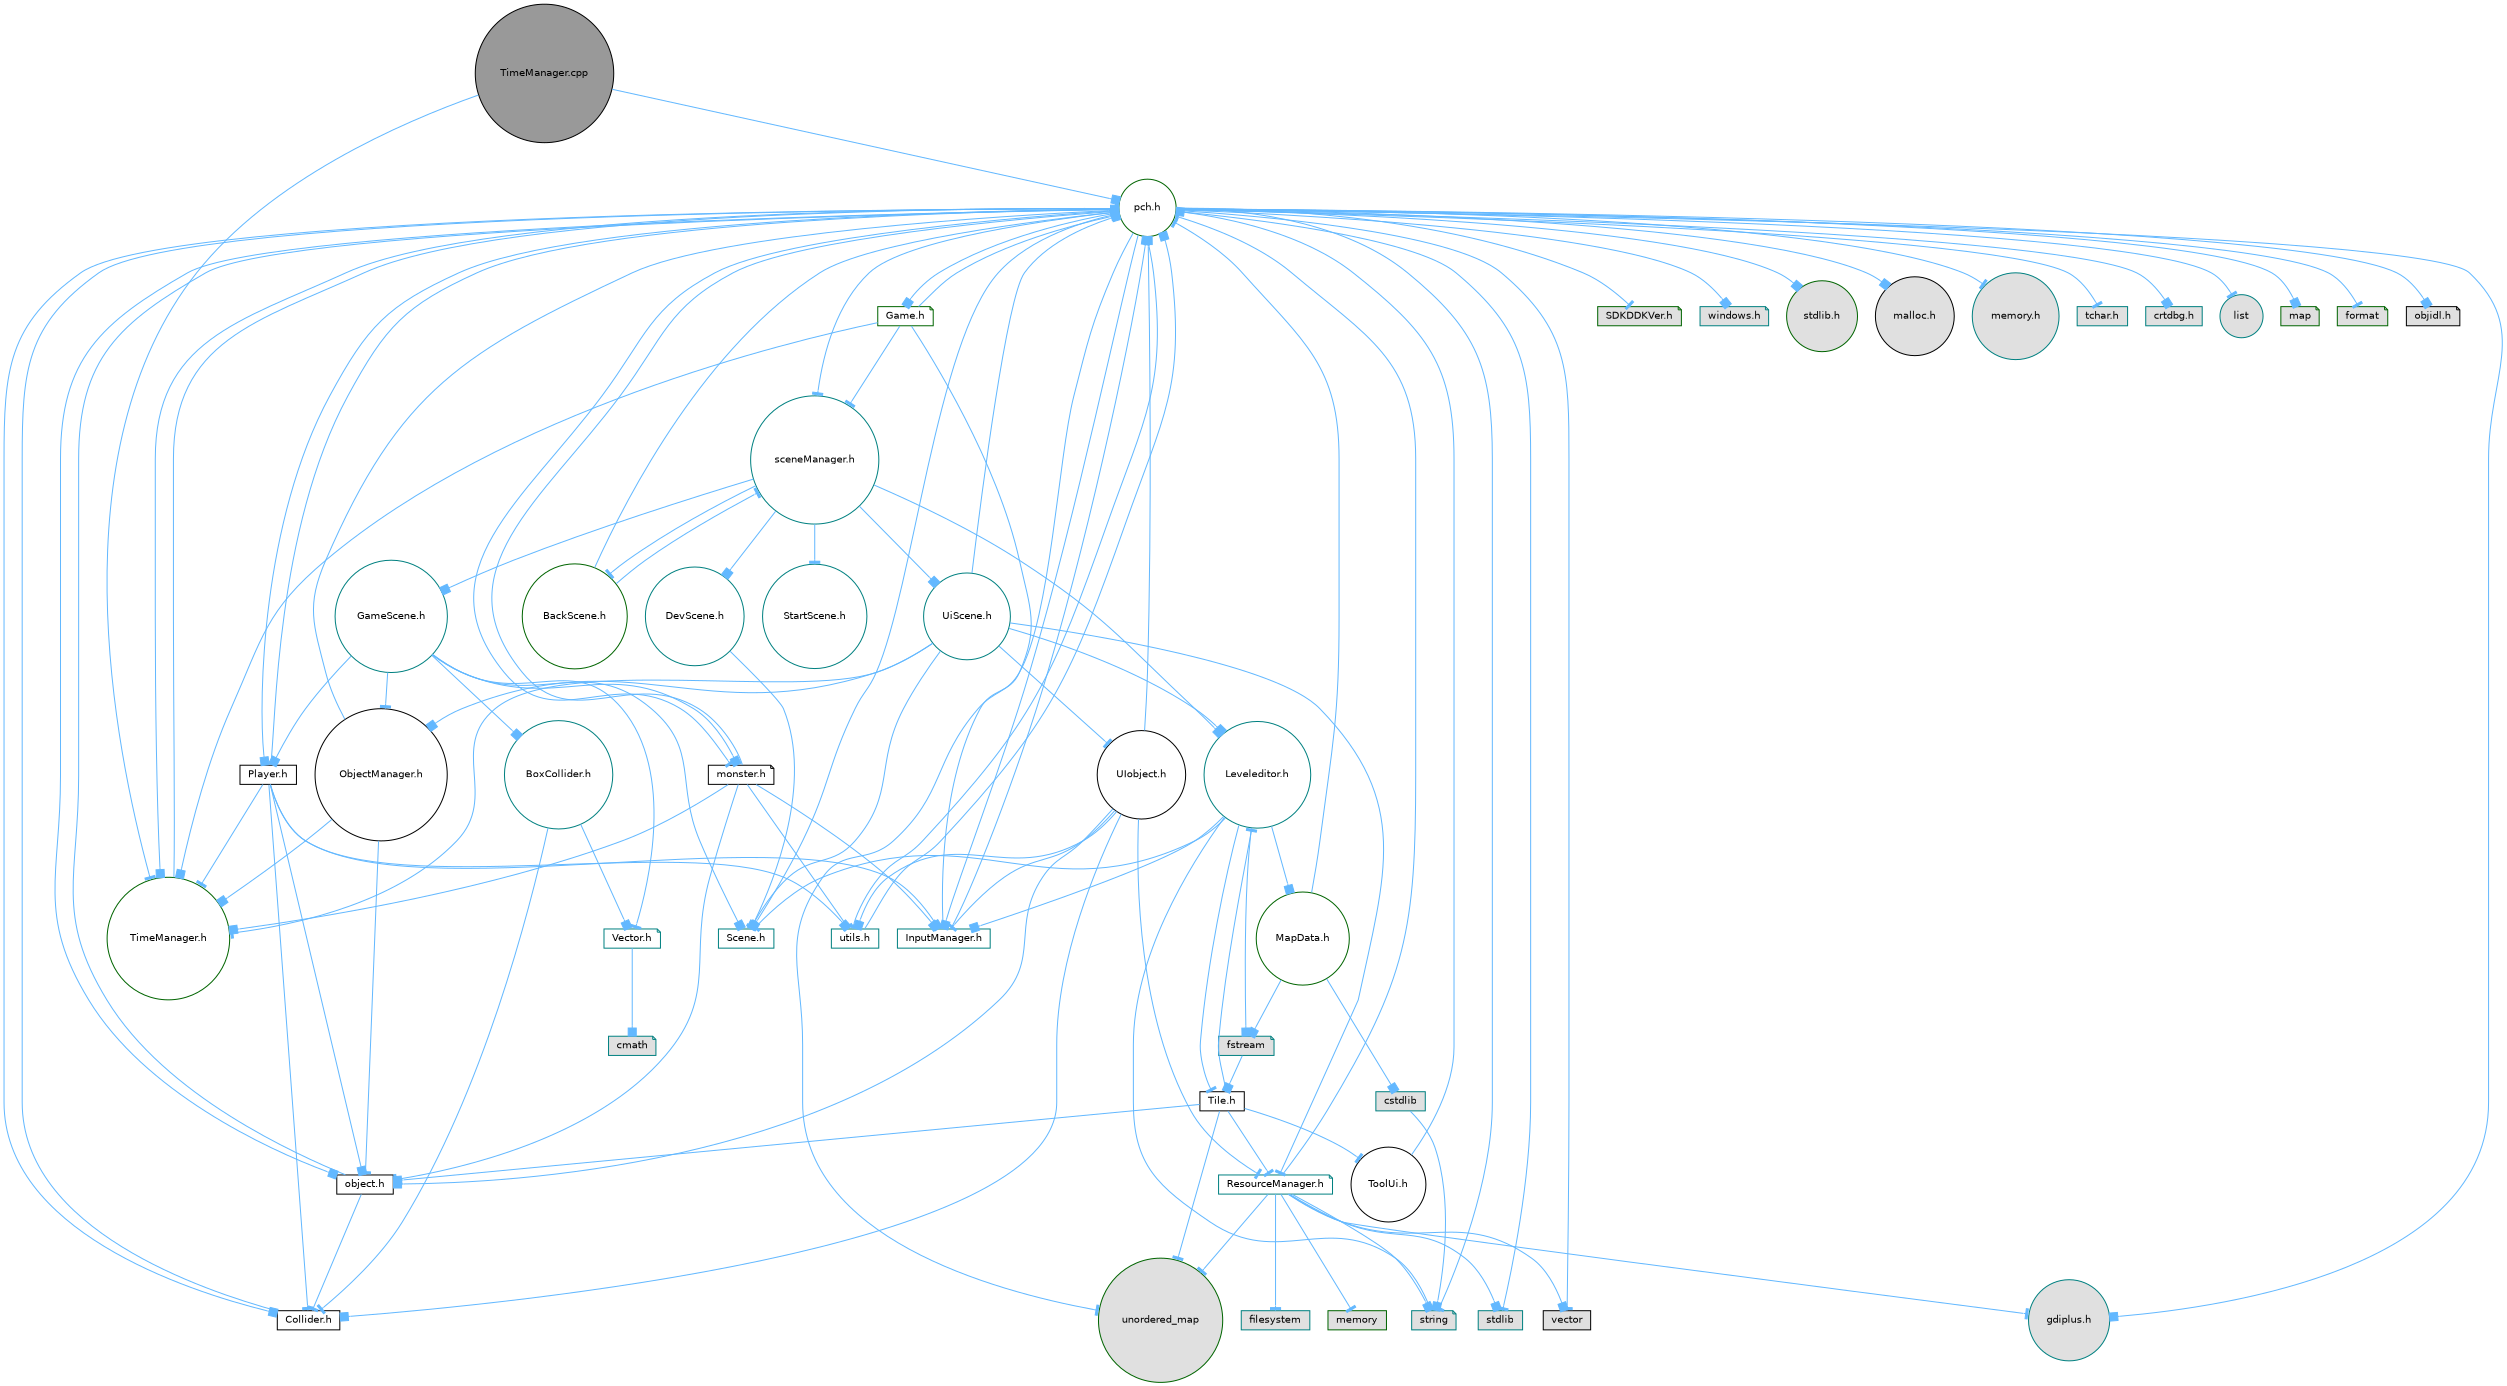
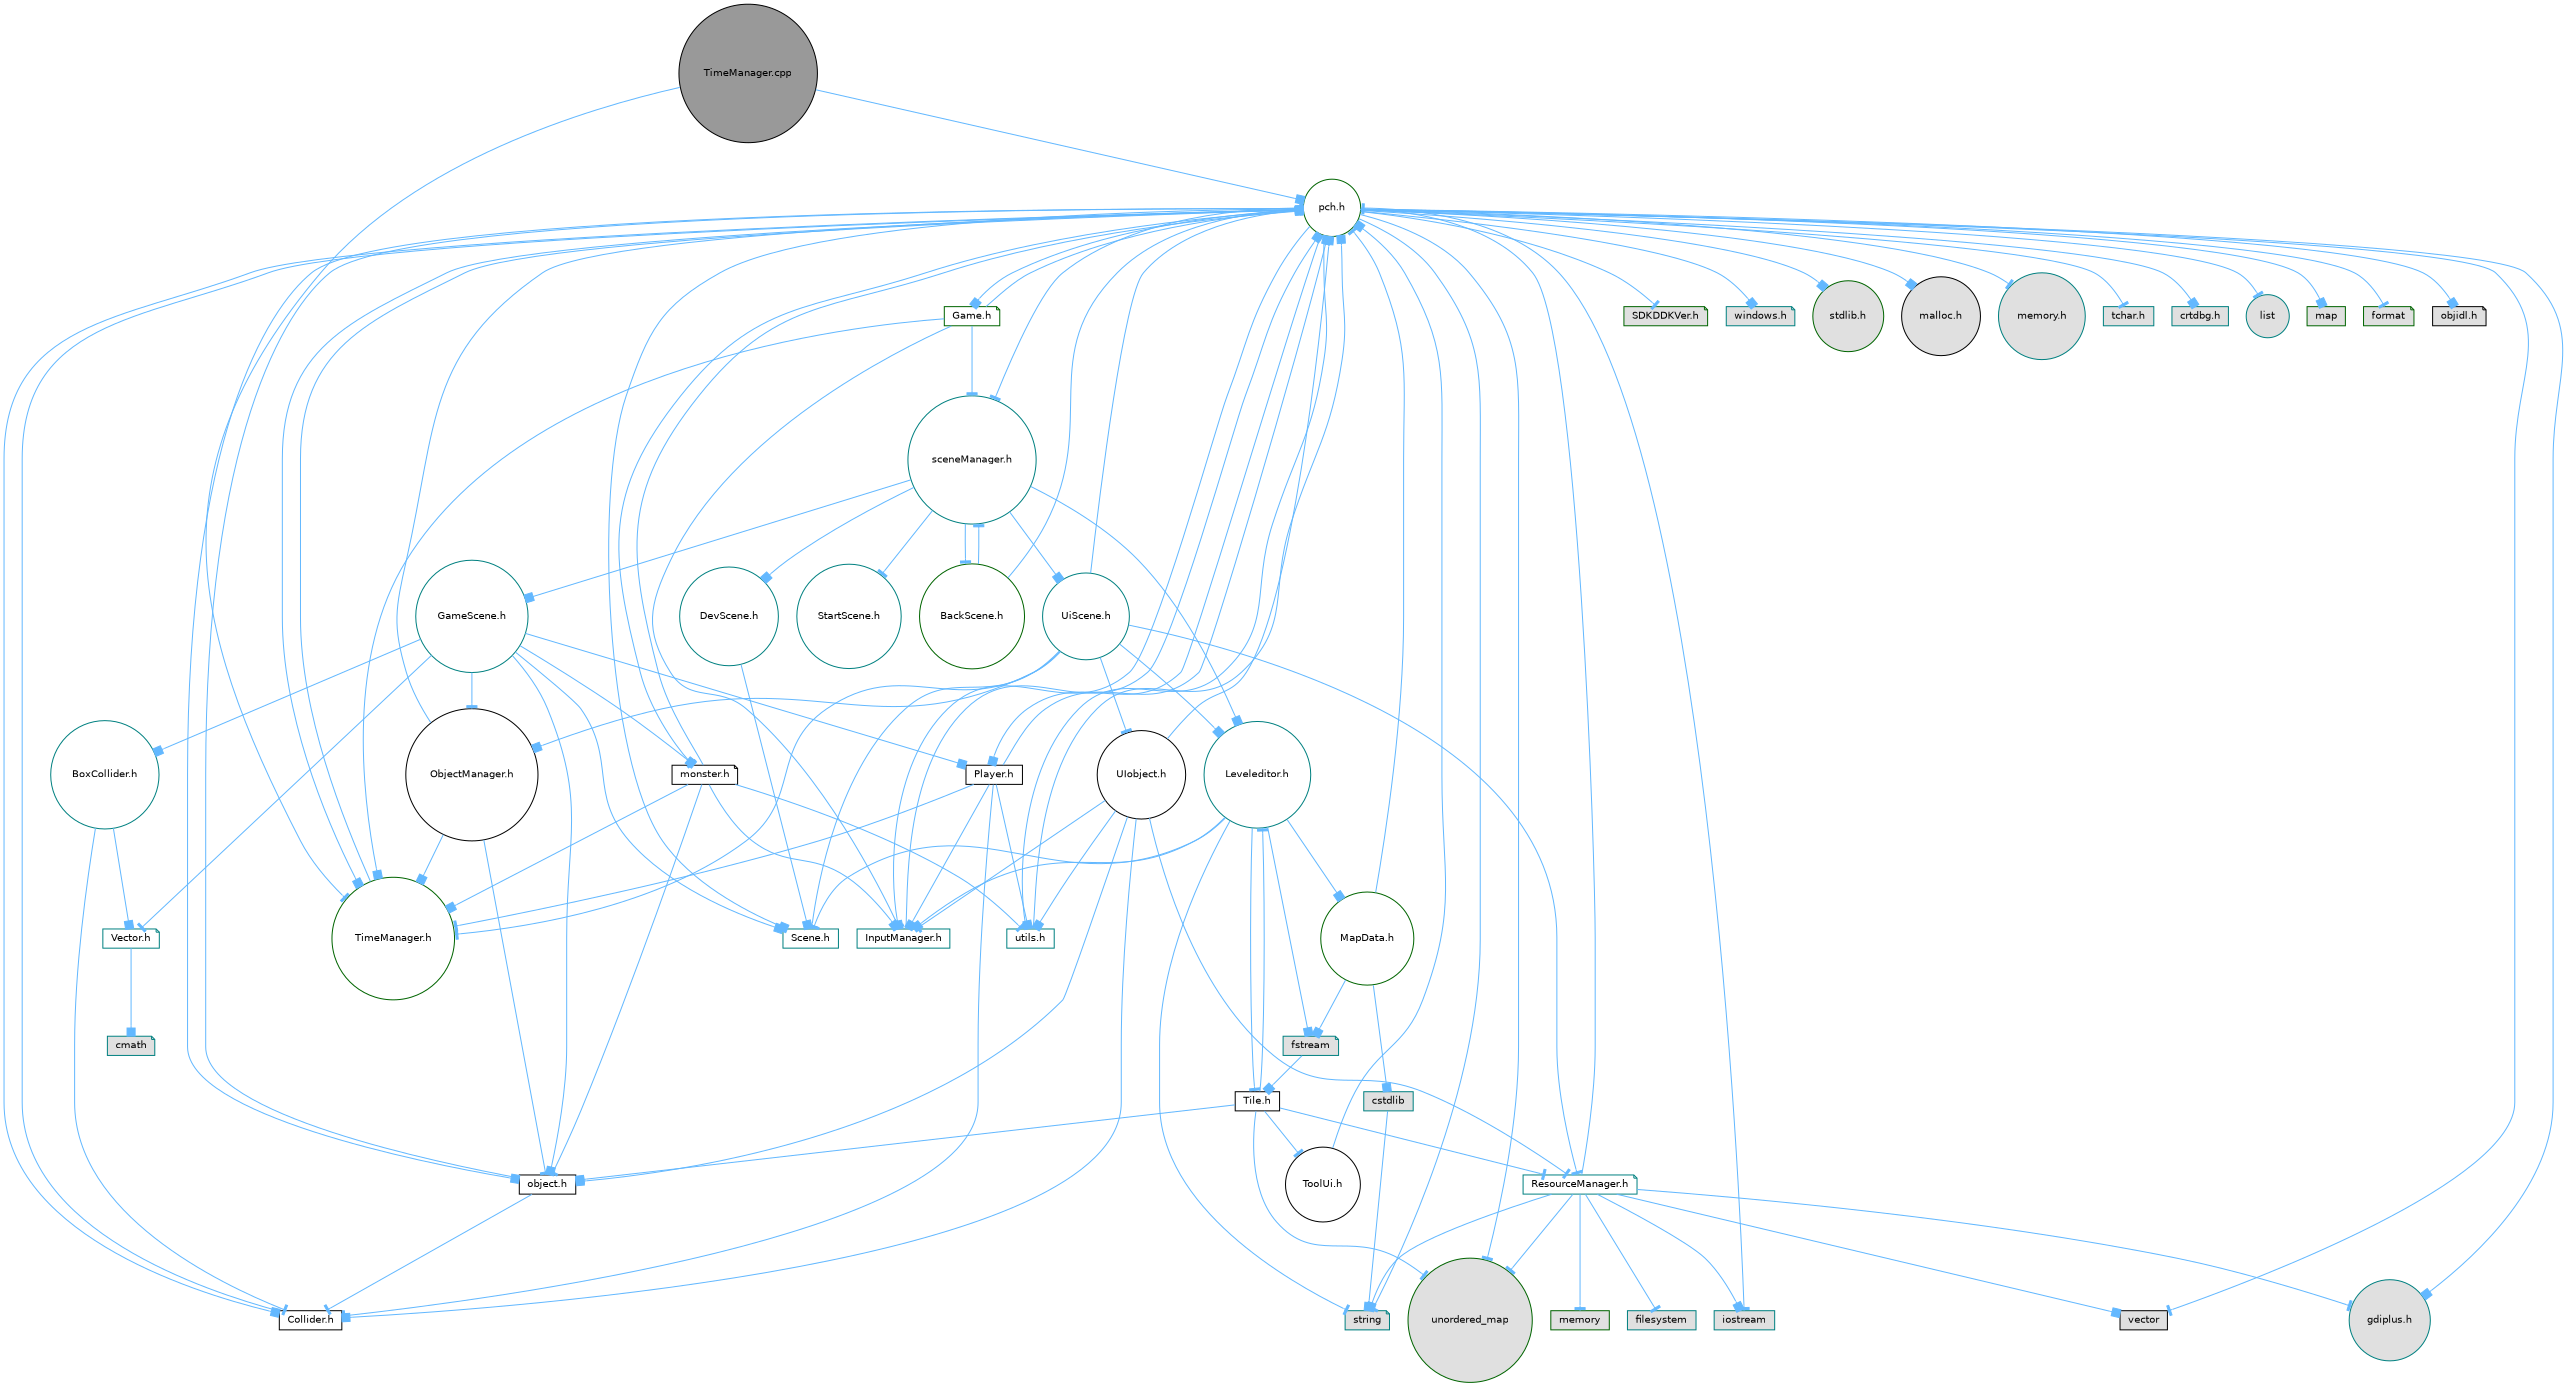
node "map": shape note -> box
edge "Player.h" -> "object.h": now "GameScene.h" -> "object.h"
node "stdlib": label "stdlib" -> "iostream"
